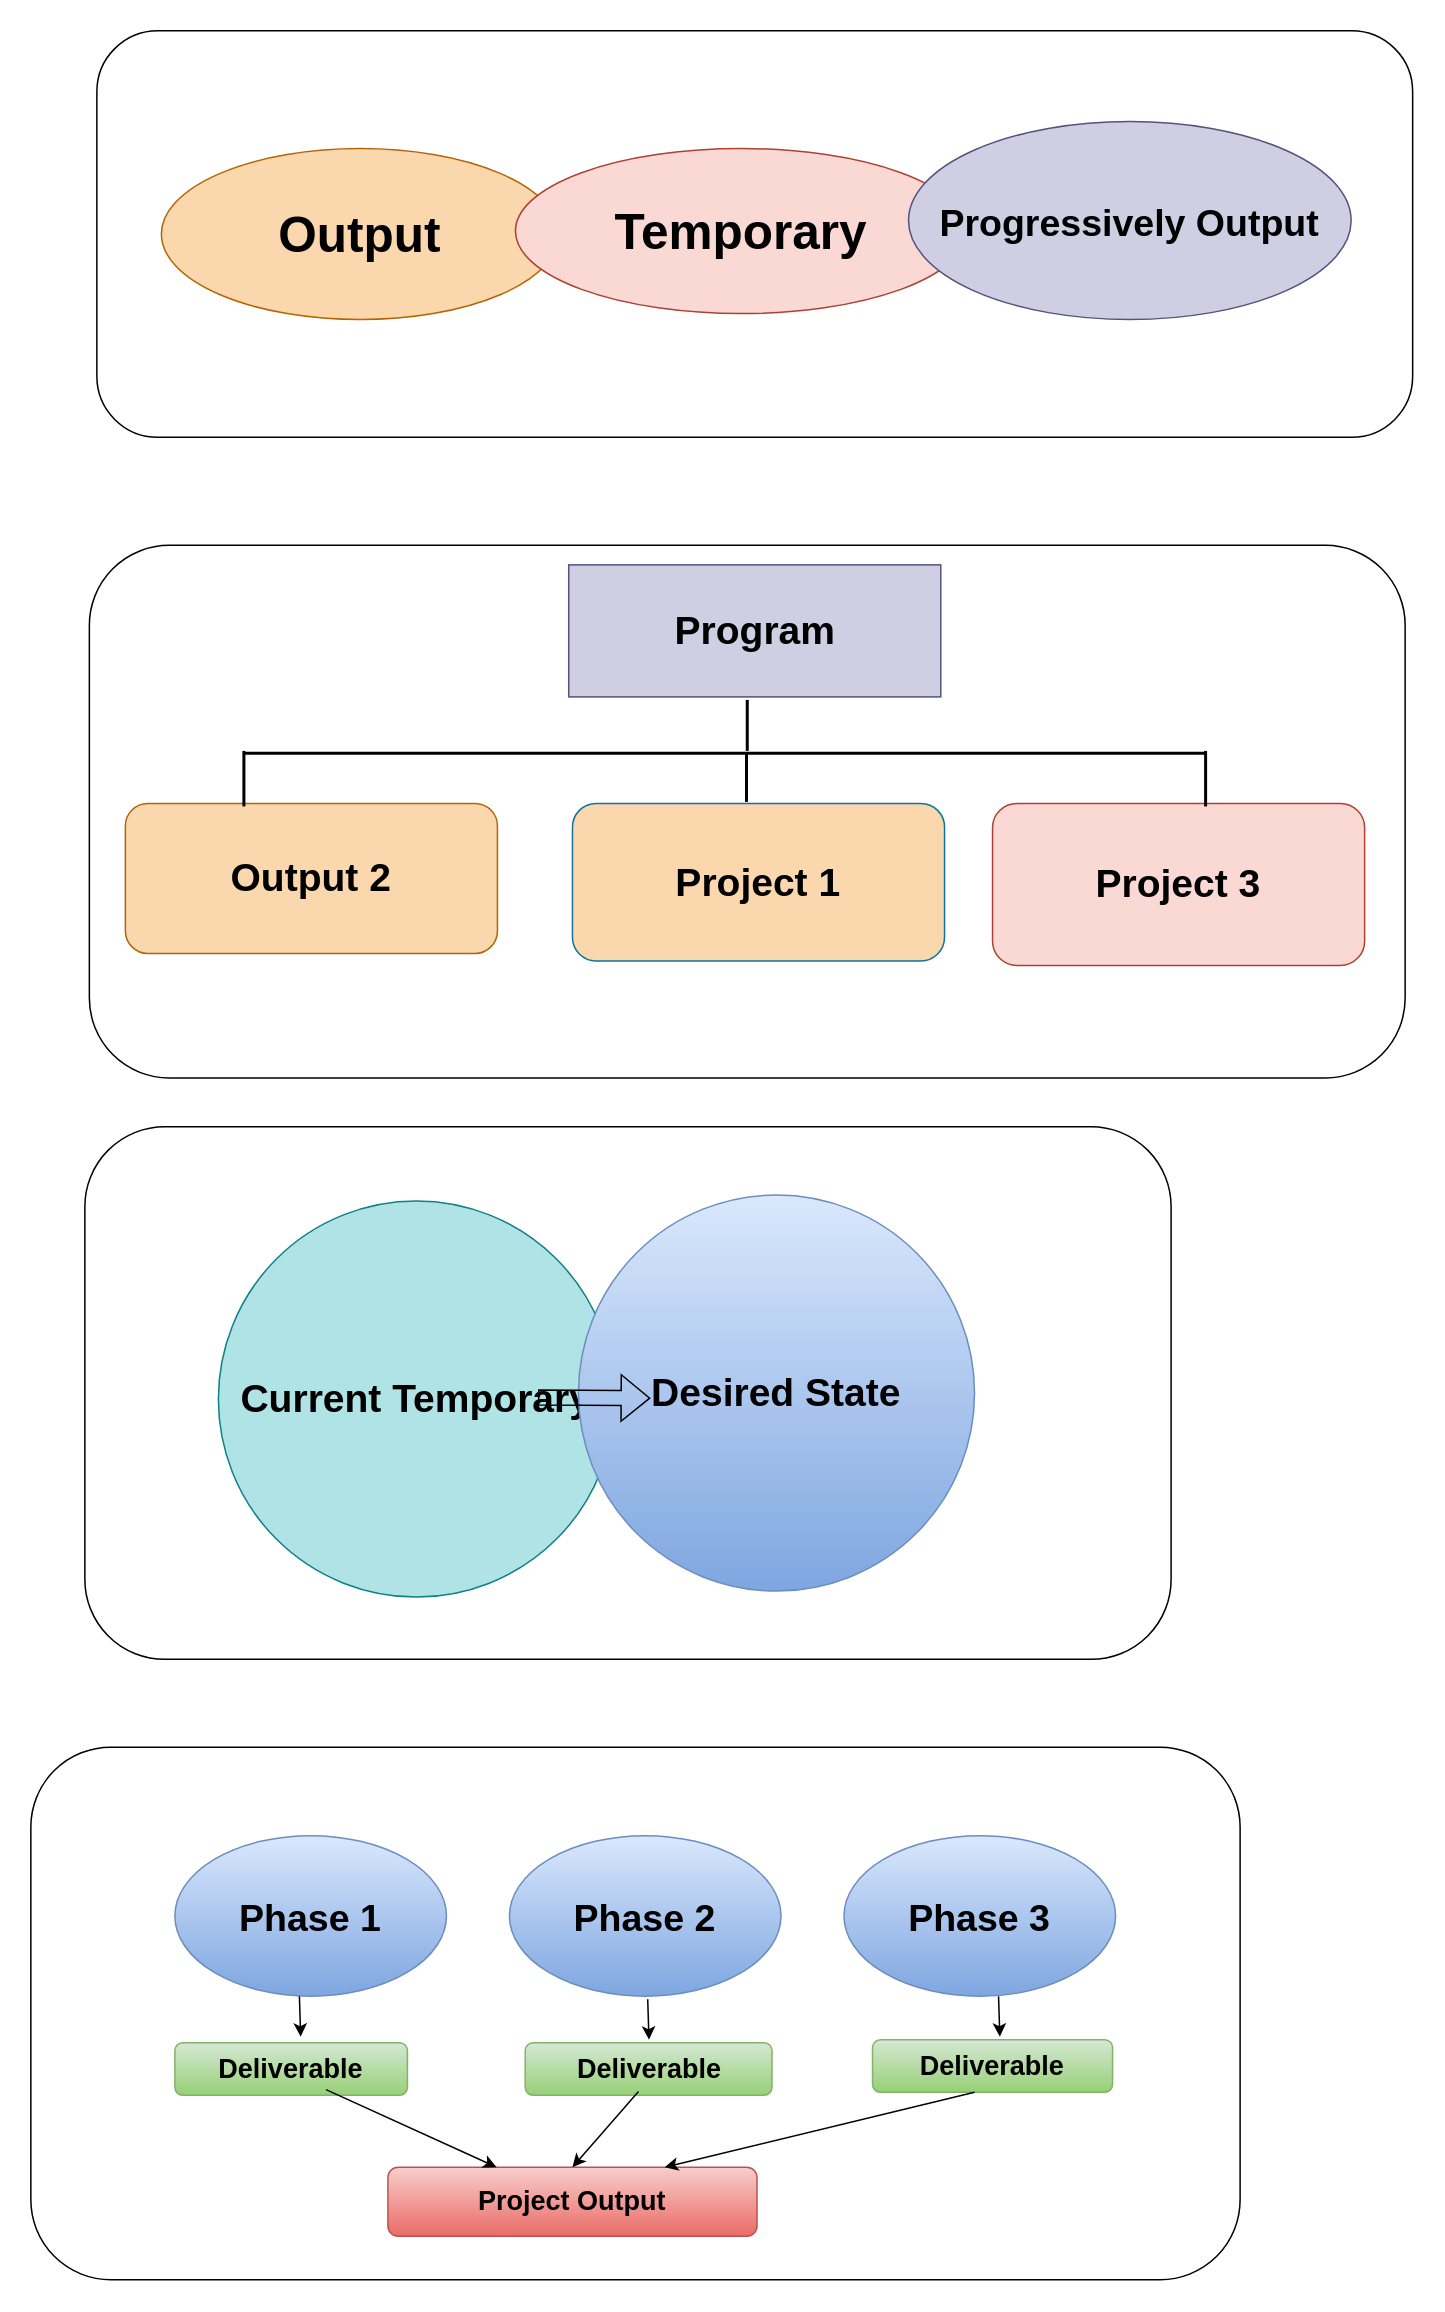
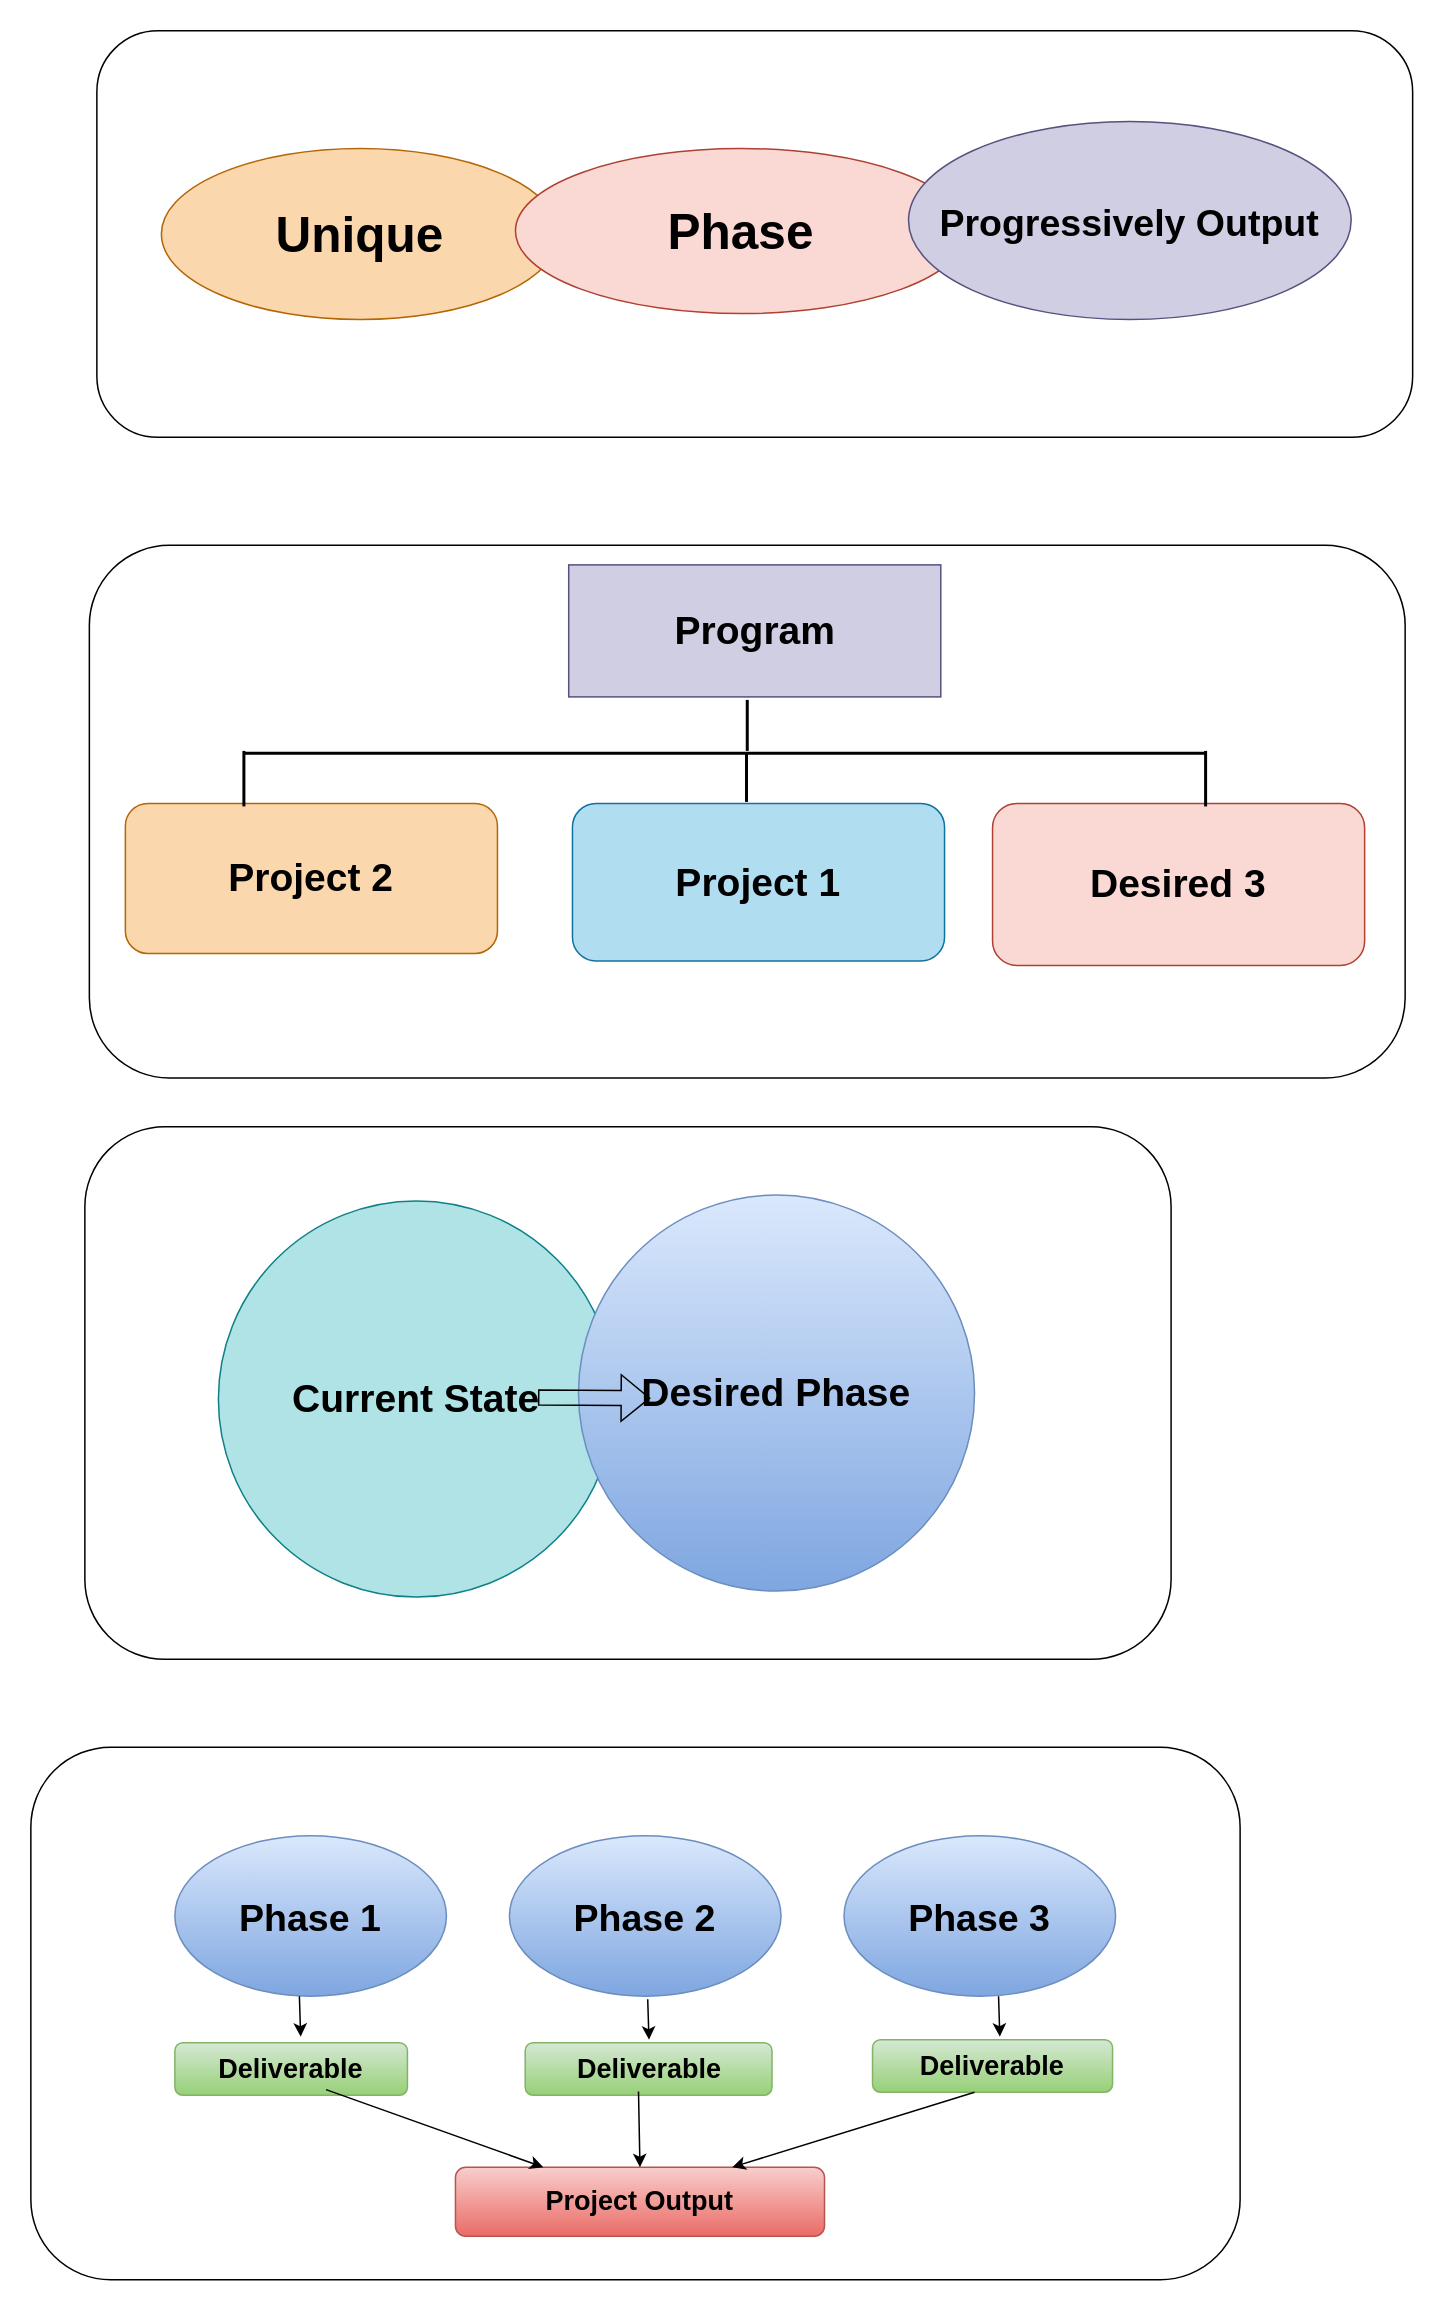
node "Temporary": label "Temporary" -> "Phase"
node "Output": label "Output" -> "Unique"
node "Output 2": label "Output 2" -> "Project 2"
node "Project 1": fillcolor #fad7ac -> #b1ddf0
node "Project 3": label "Project 3" -> "Desired 3"
node "Desired State": label "Desired State" -> "Desired Phase"
node "Current Temporary": label "Current Temporary" -> "Current State"
node "Project Output": moved (572, 2201) -> (640, 2201)
